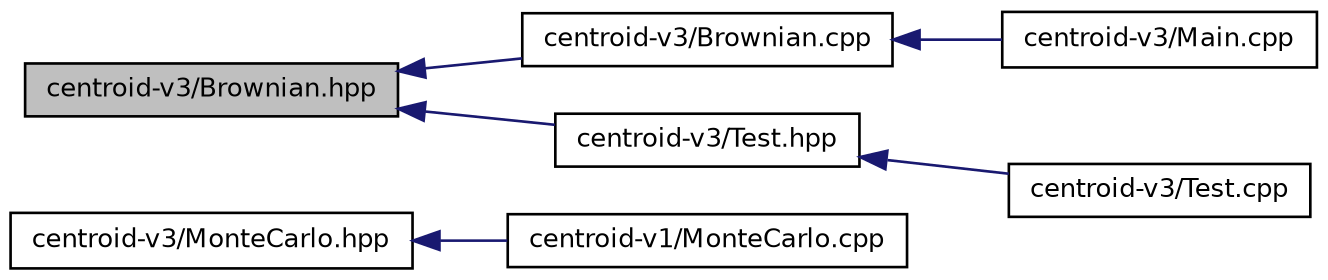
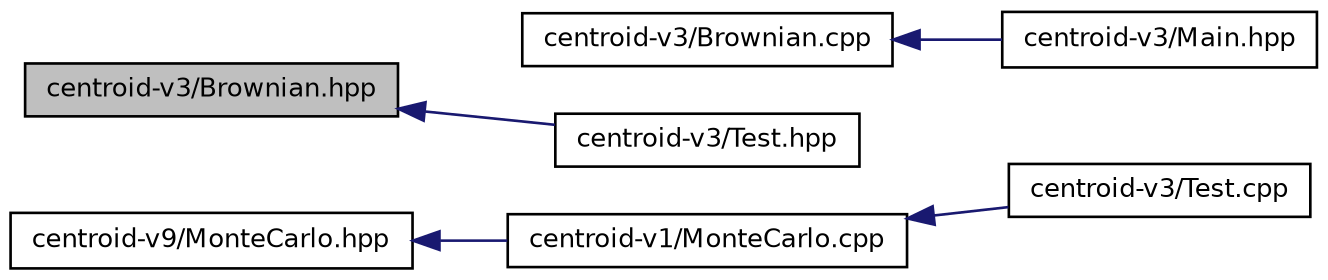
node "centroid-v3/Main.cpp": label "centroid-v3/Main.cpp" -> "centroid-v3/Main.hpp"
edge "centroid-v3/Brownian.cpp" -> "centroid-v3/Brownian.hpp": removed
edge "centroid-v3/Test.cpp" -> "centroid-v3/Test.hpp": now "centroid-v3/Test.cpp" -> "centroid-v1/MonteCarlo.cpp"
node "centroid-v3/MonteCarlo.hpp": label "centroid-v3/MonteCarlo.hpp" -> "centroid-v9/MonteCarlo.hpp"
